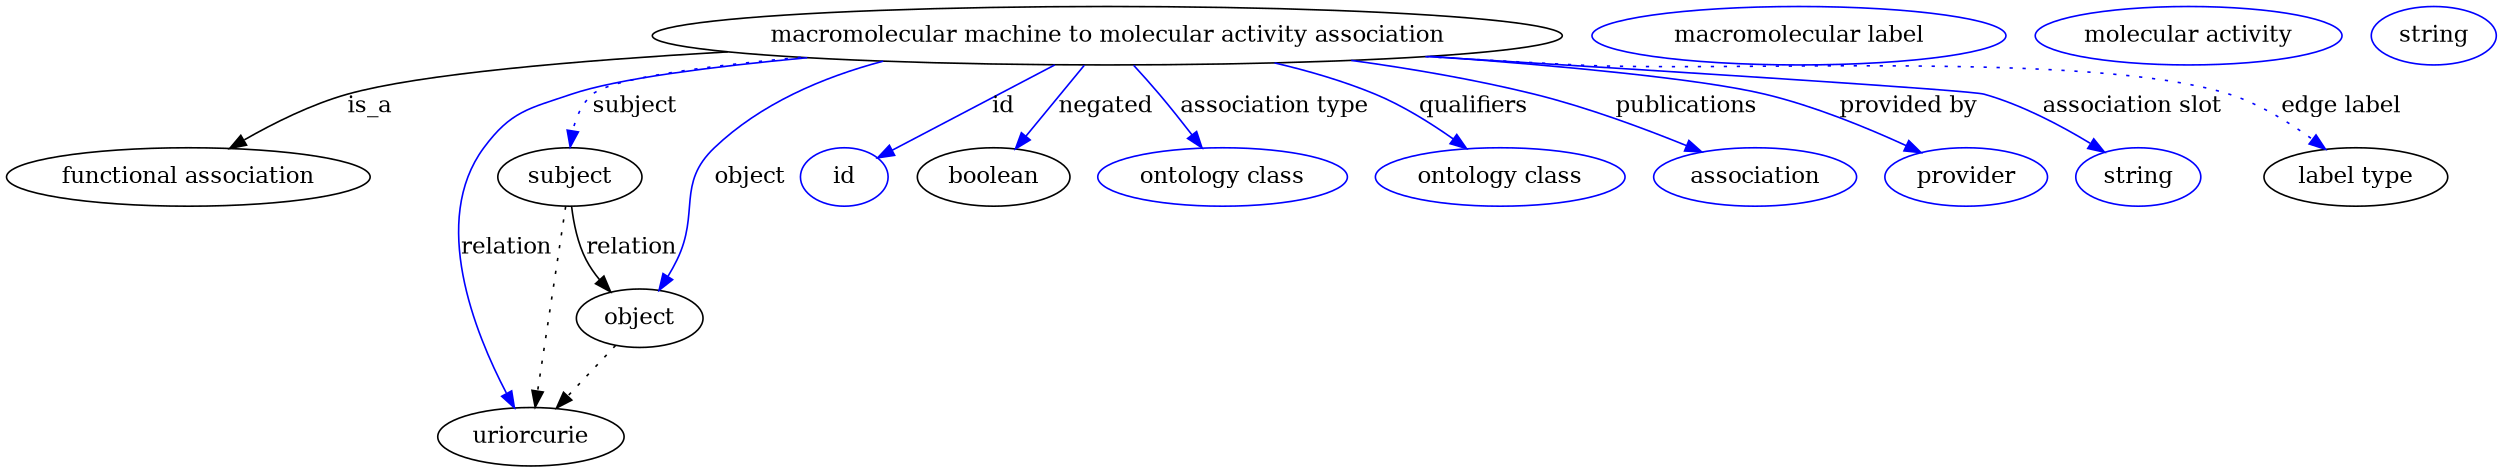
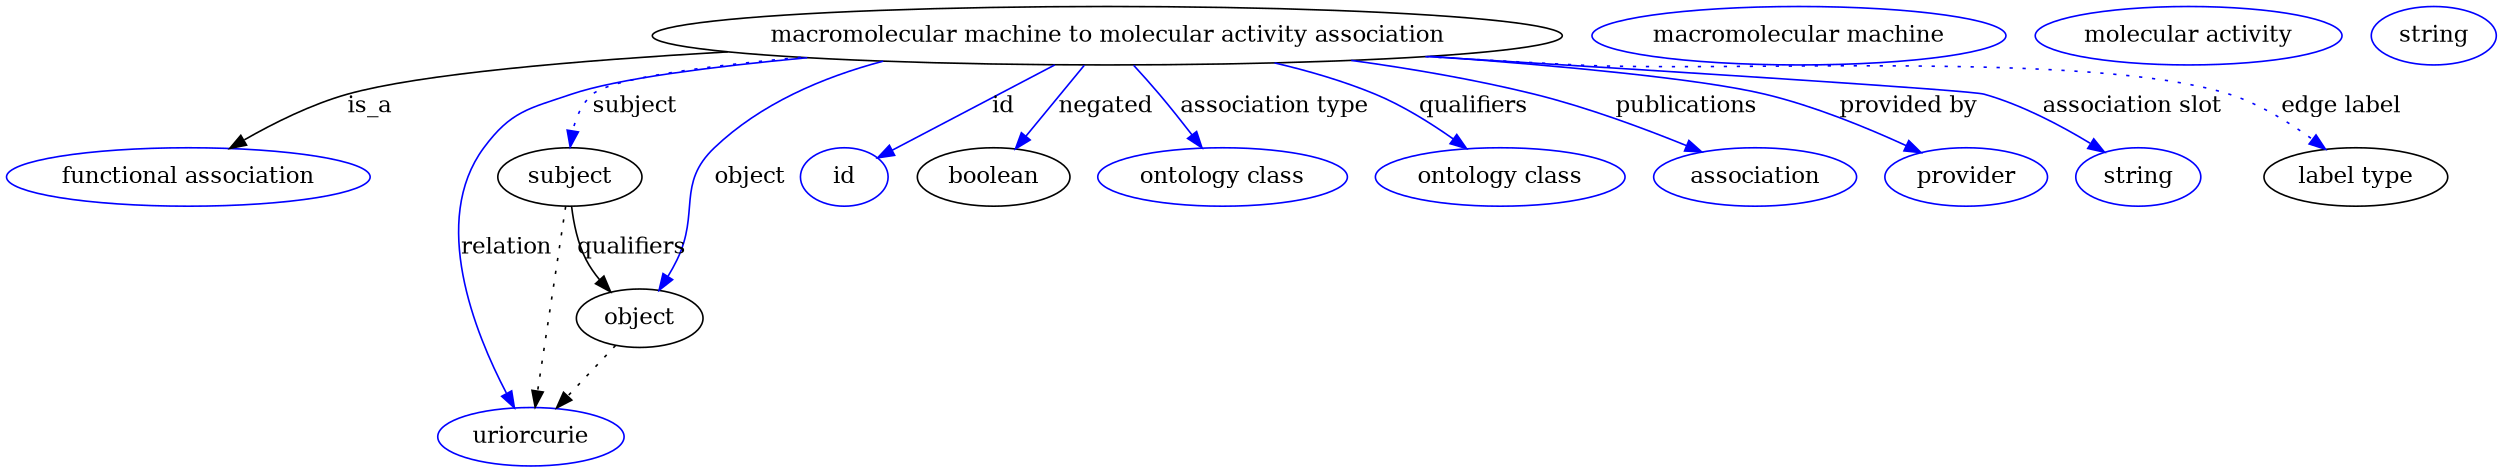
node "macromolecular label": label "macromolecular label" -> "macromolecular machine"
node "functional association": color black -> blue
edge "subject" -> "object": label "relation" -> "qualifiers"
node "uriorcurie": color black -> blue
